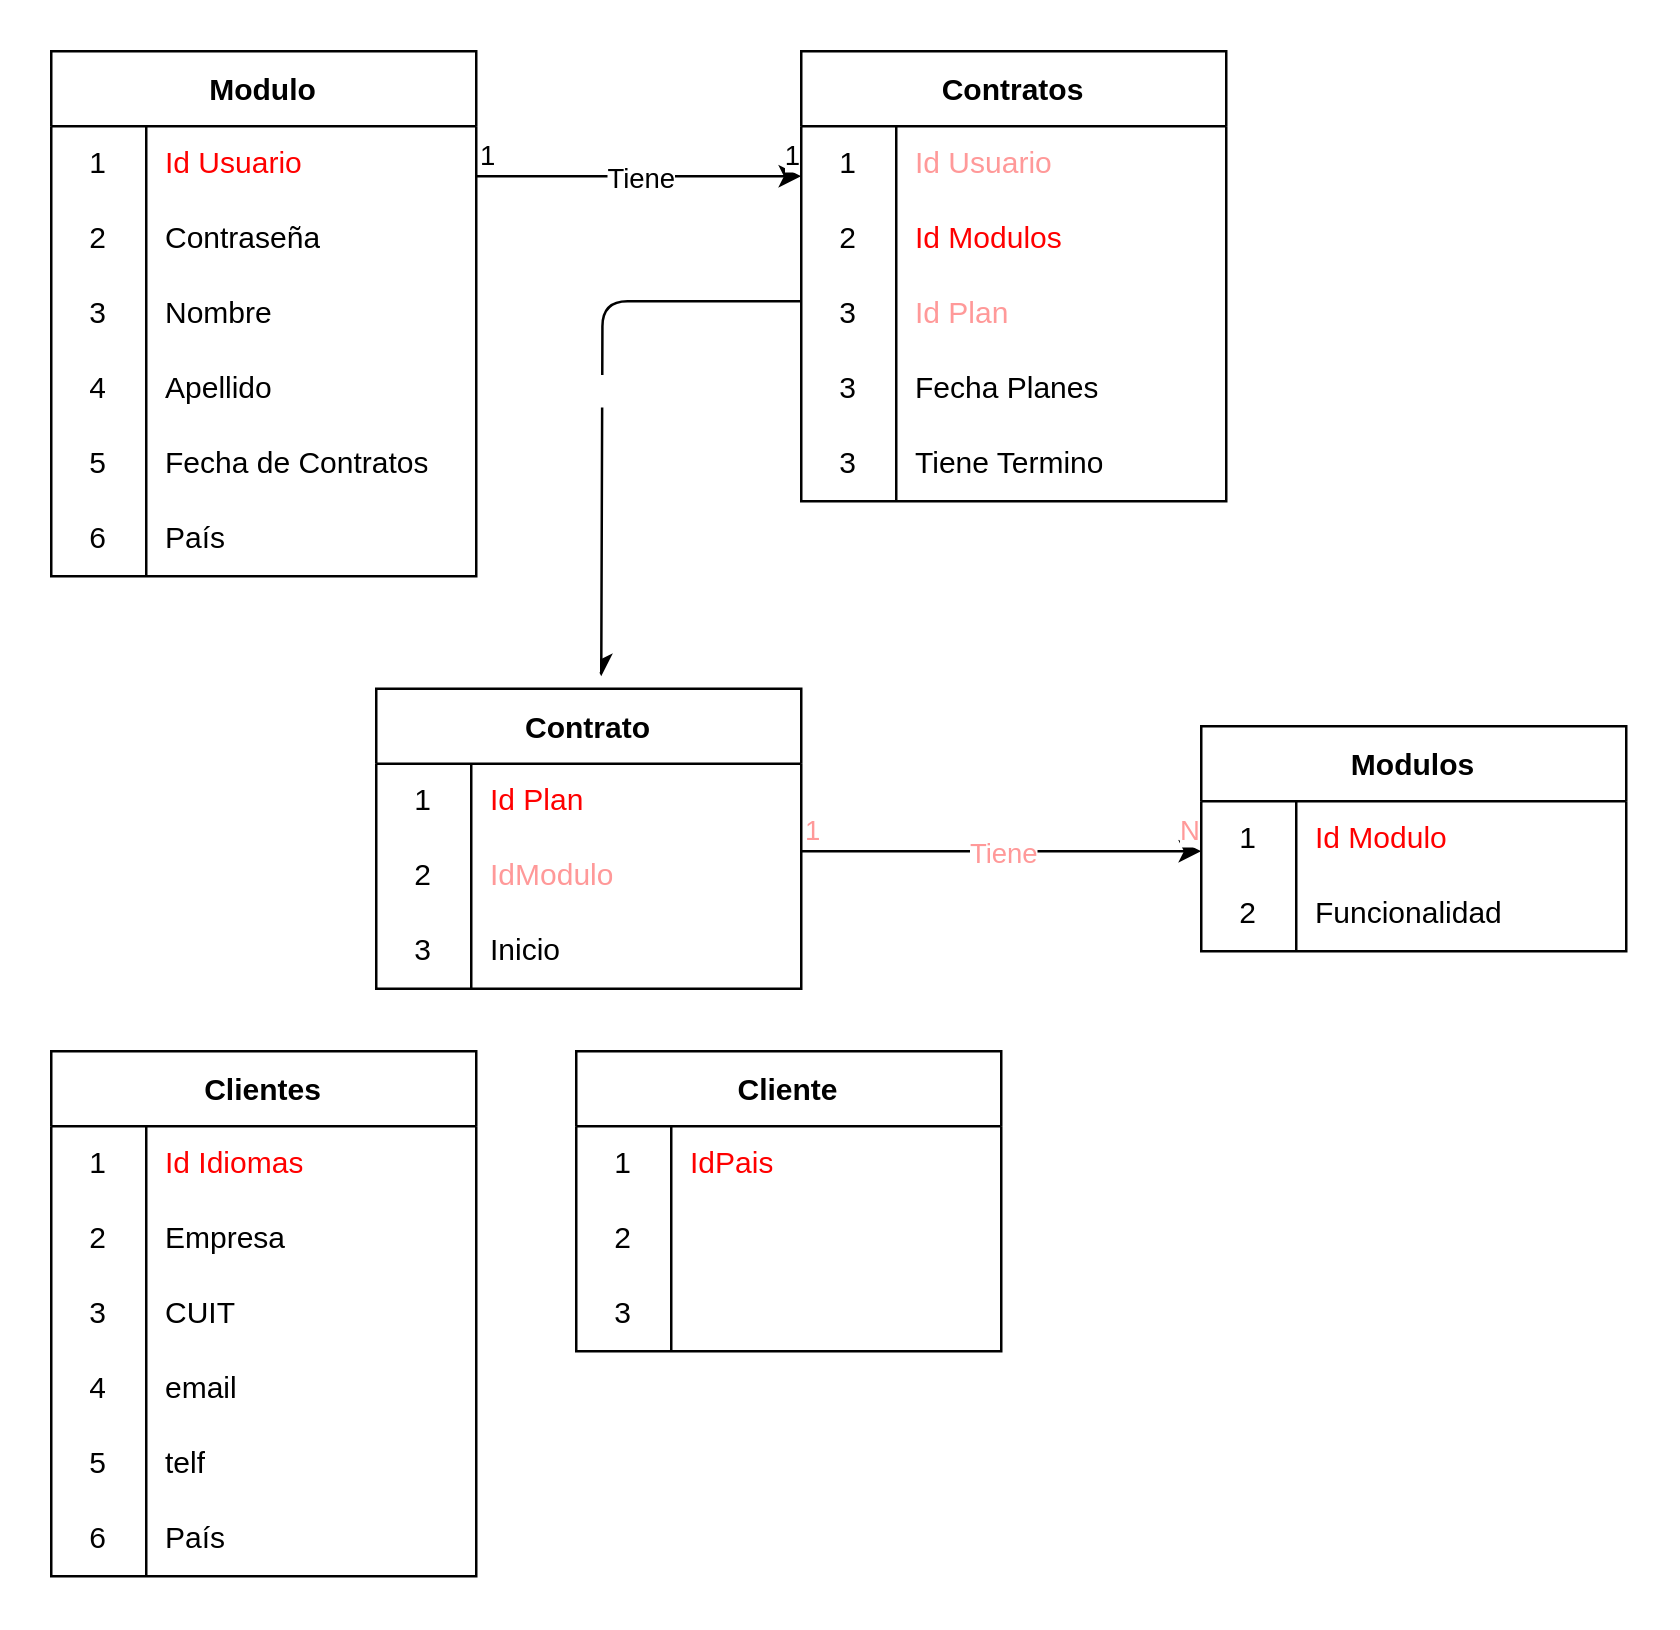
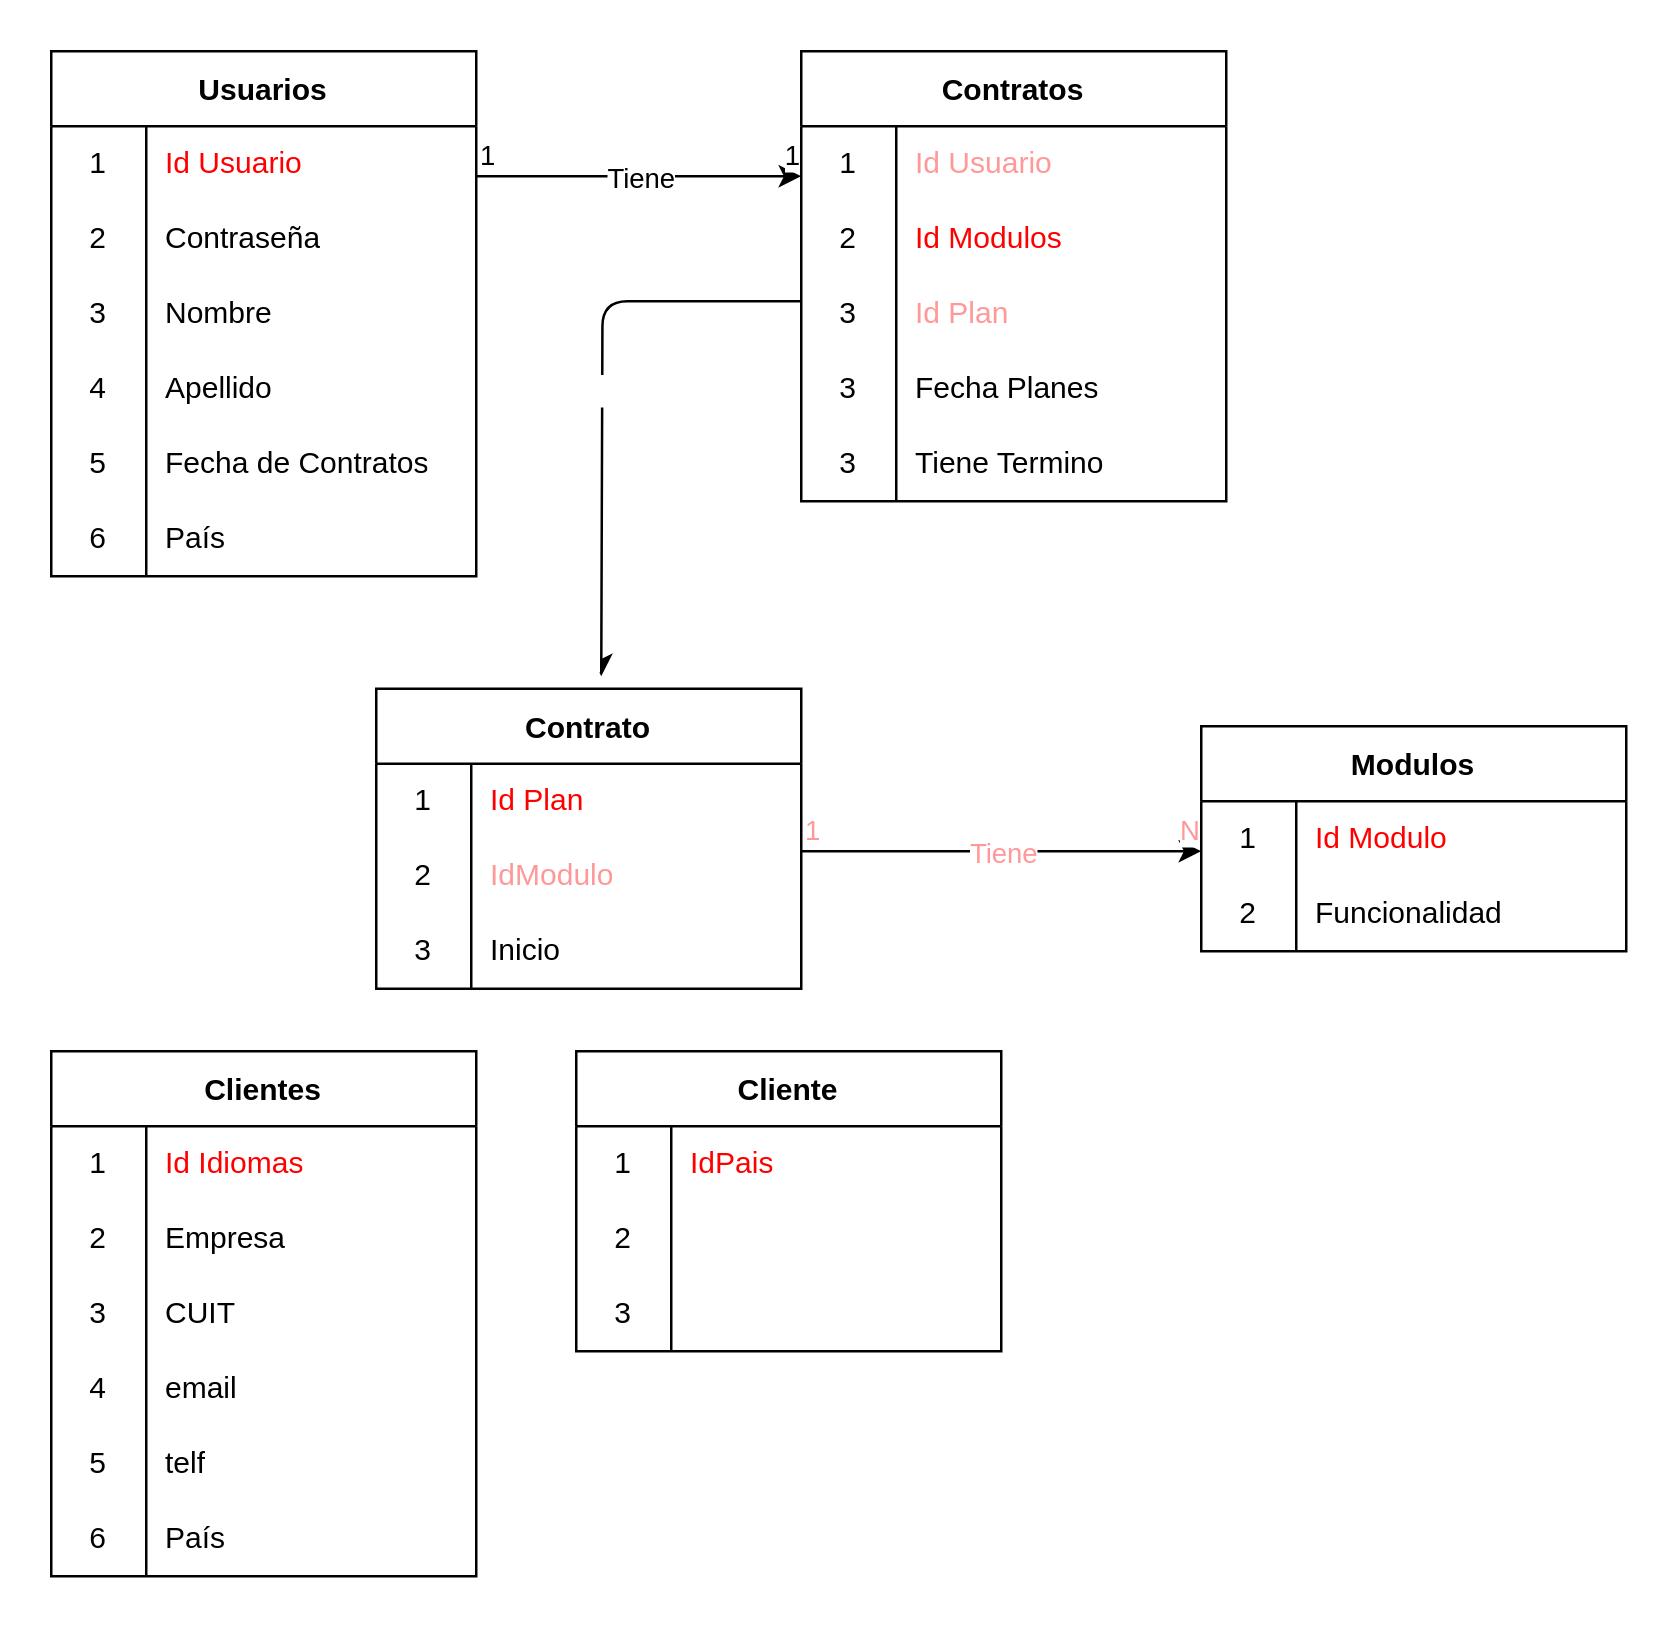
node "Modulo": label "Modulo" -> "Usuarios"
